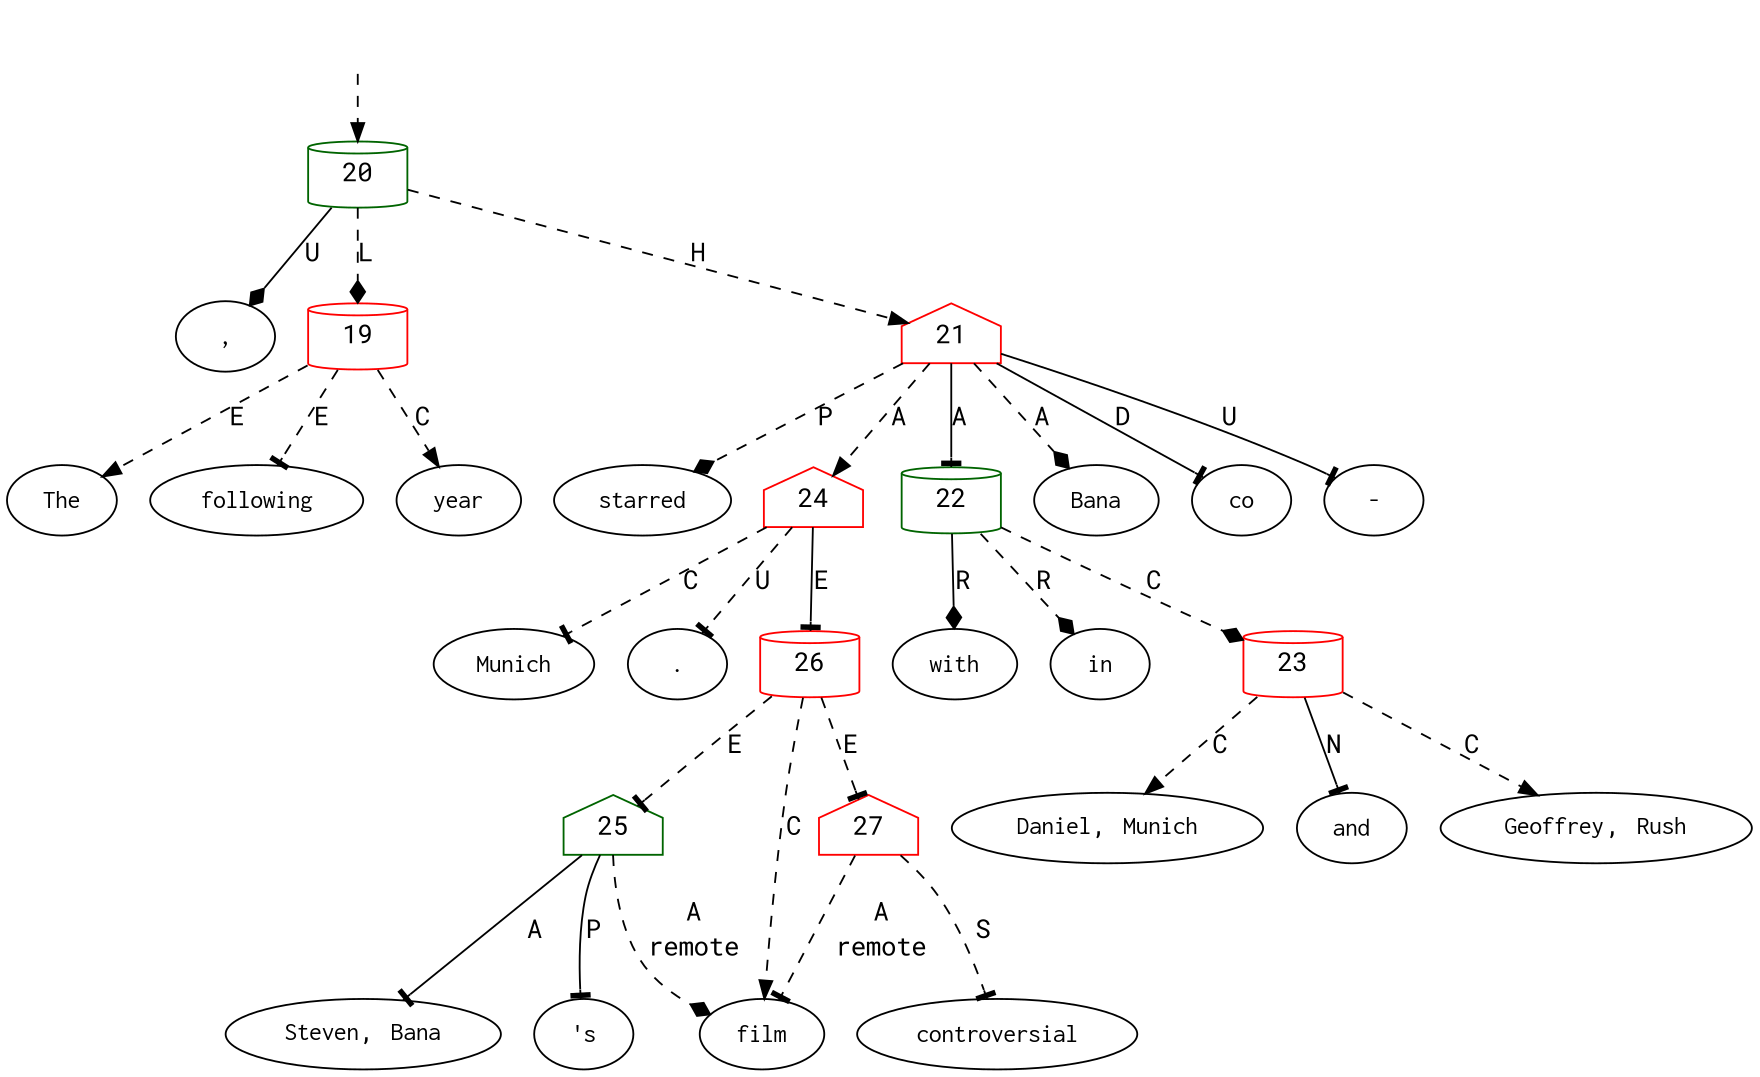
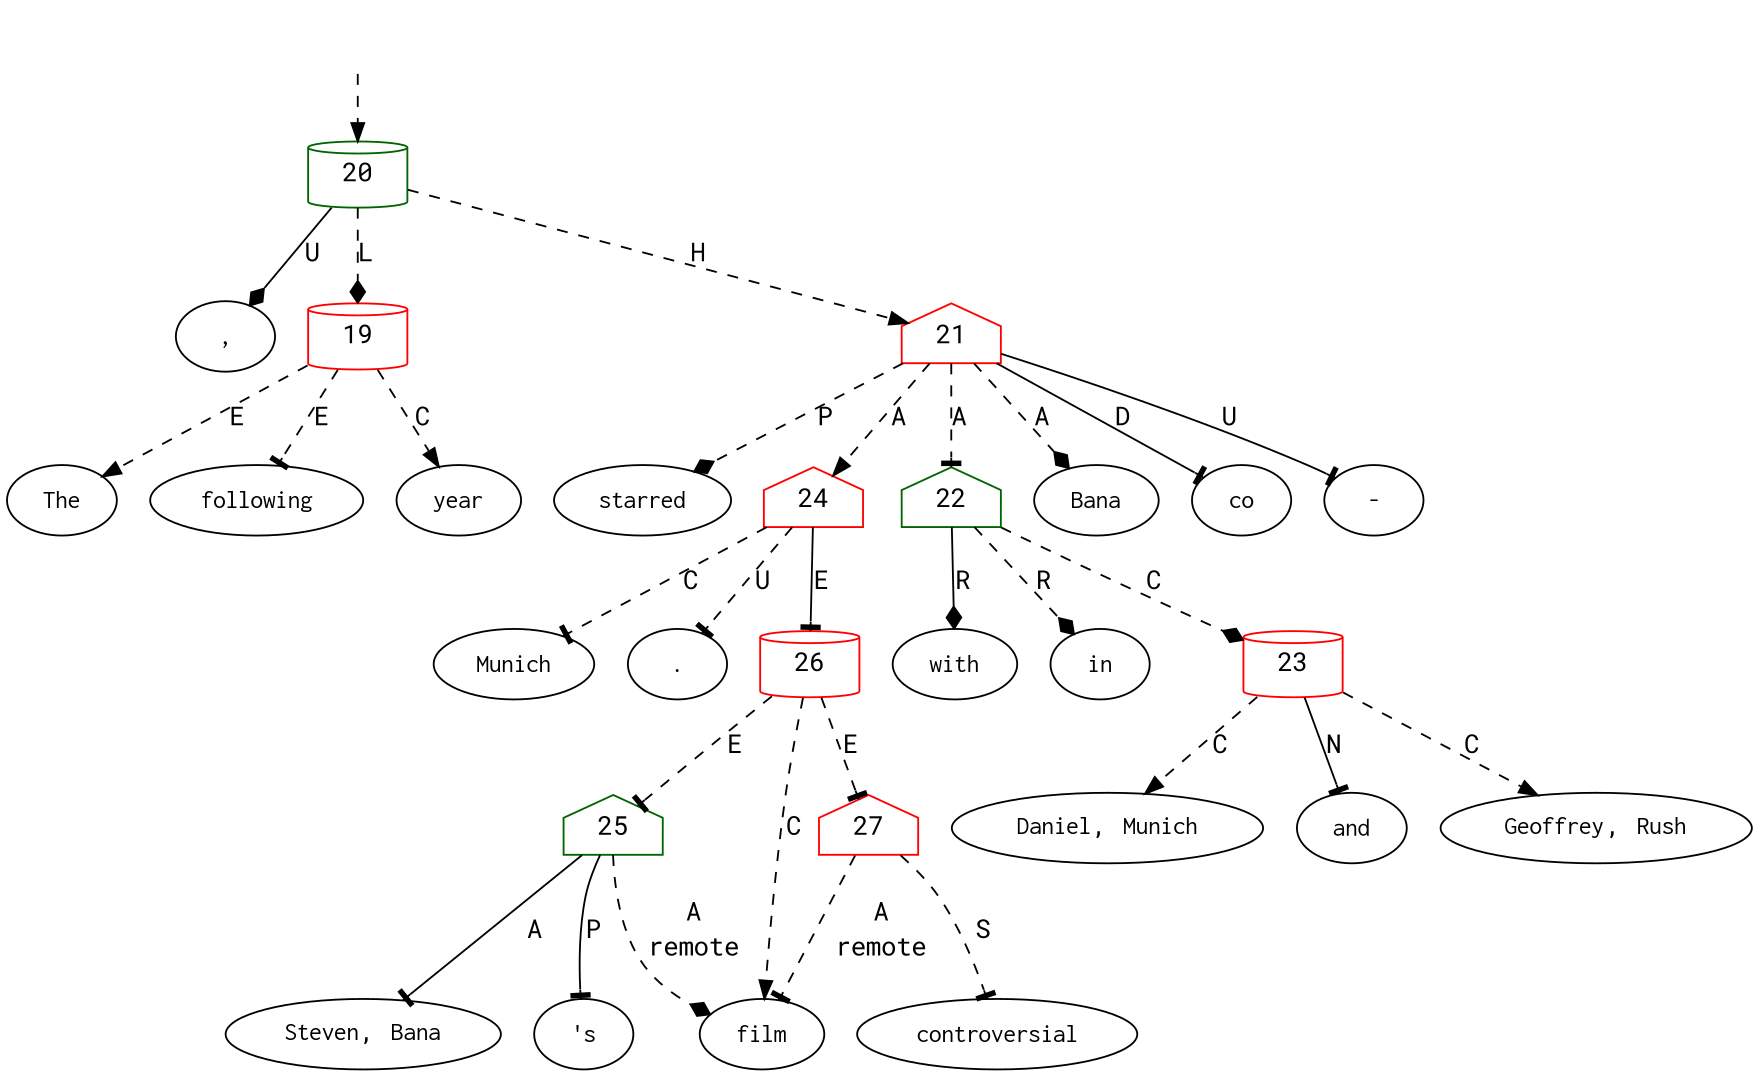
edge "21" -> "22": style solid -> dashed
node "22": shape cylinder -> house
